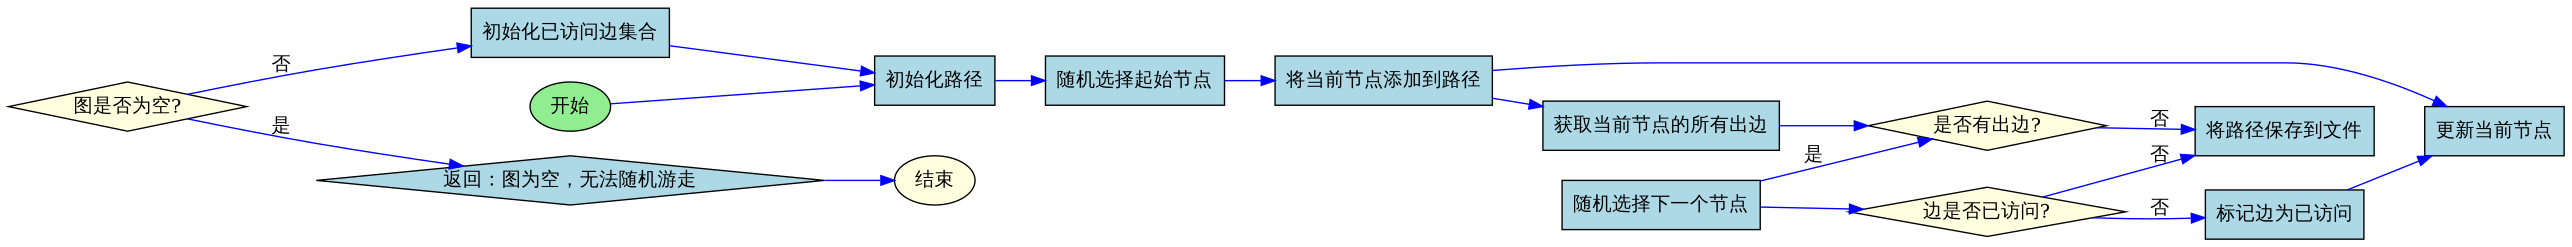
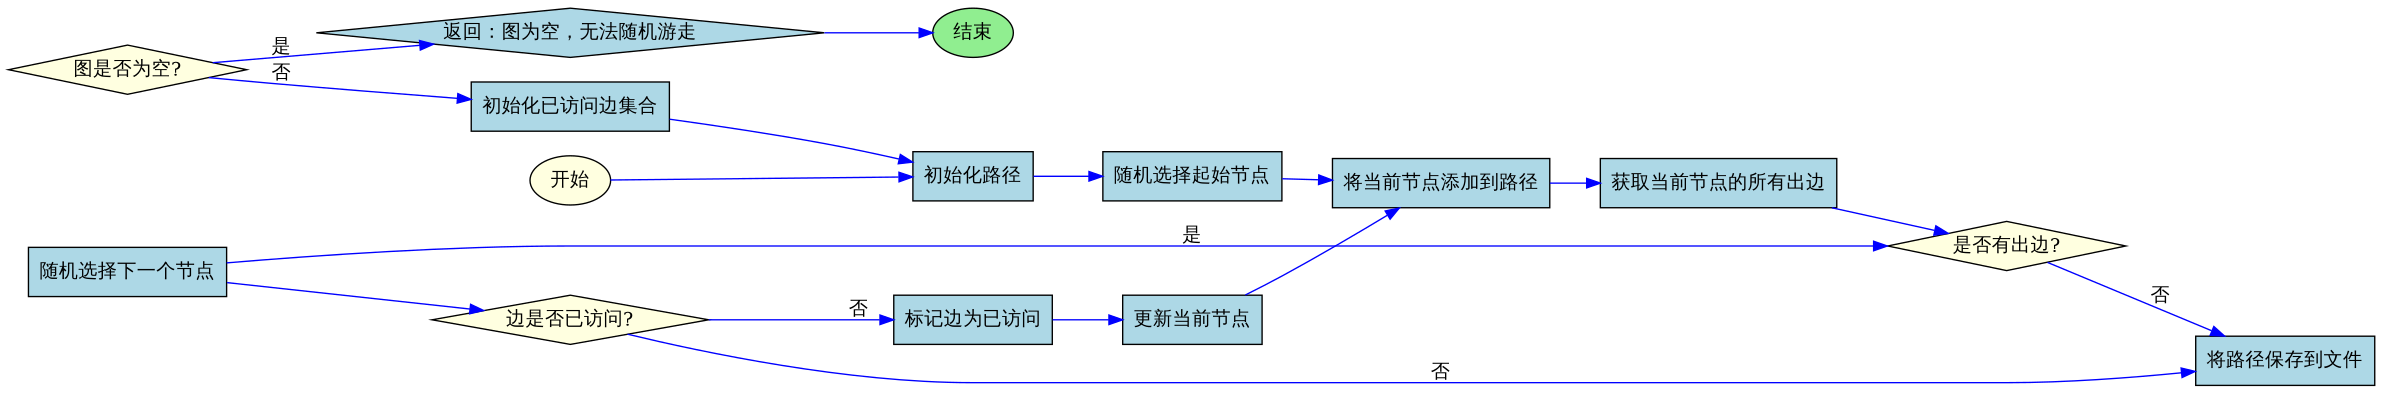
edge "将当前节点添加到路径" -> "更新当前节点": reversed
node "开始": fillcolor lightgreen -> lightyellow
node "结束": fillcolor lightyellow -> lightgreen
